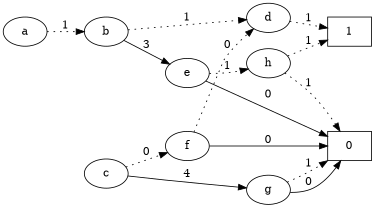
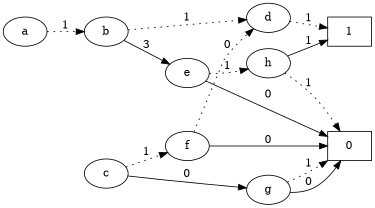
edge "h" -> "1": style dotted -> solid
edge "c" -> "f": label "0" -> "1"
edge "c" -> "g": label "4" -> "0"
